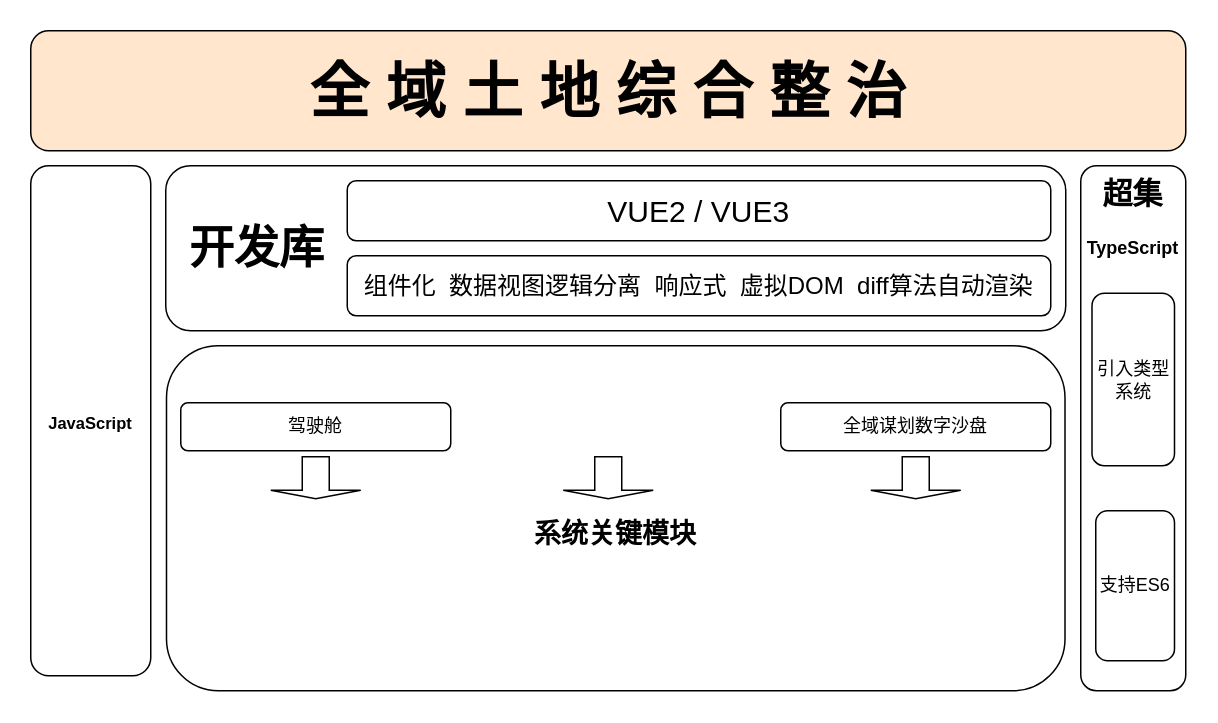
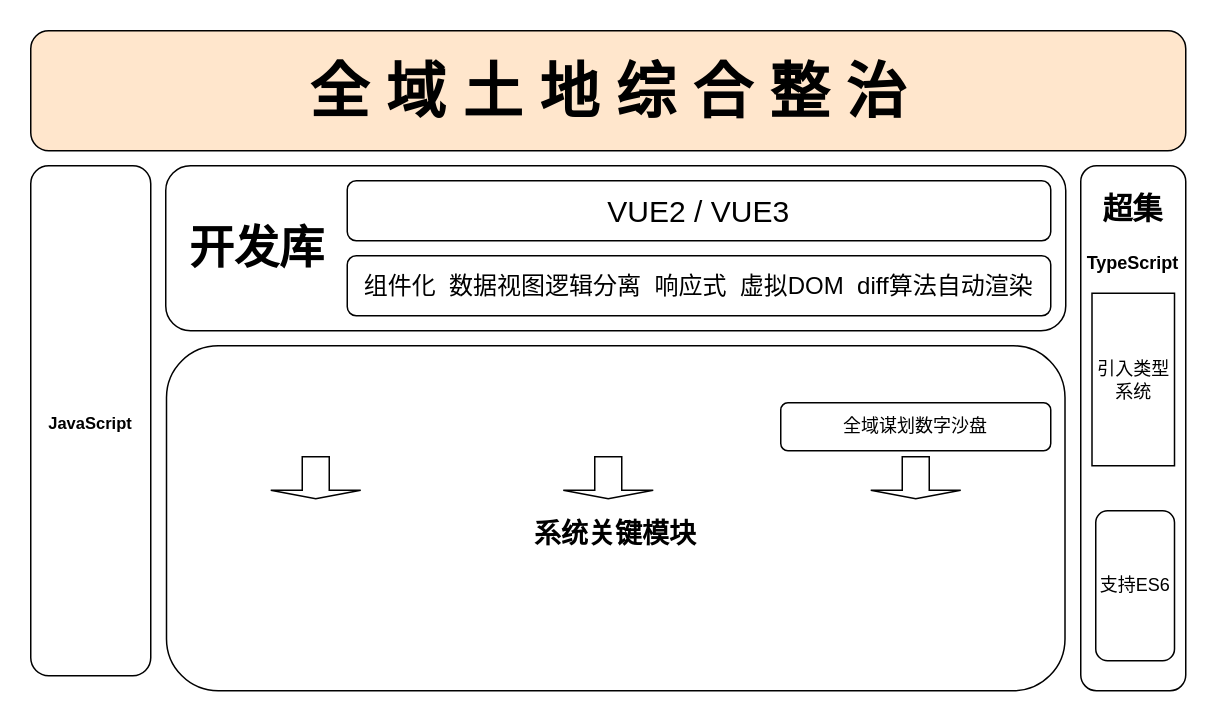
node "超集TypeScript": moved (1133, 216) -> (1133, 231)
node "引入类型系统": shape rounded rectangle -> rectangle
node "驾驶舱": removed
